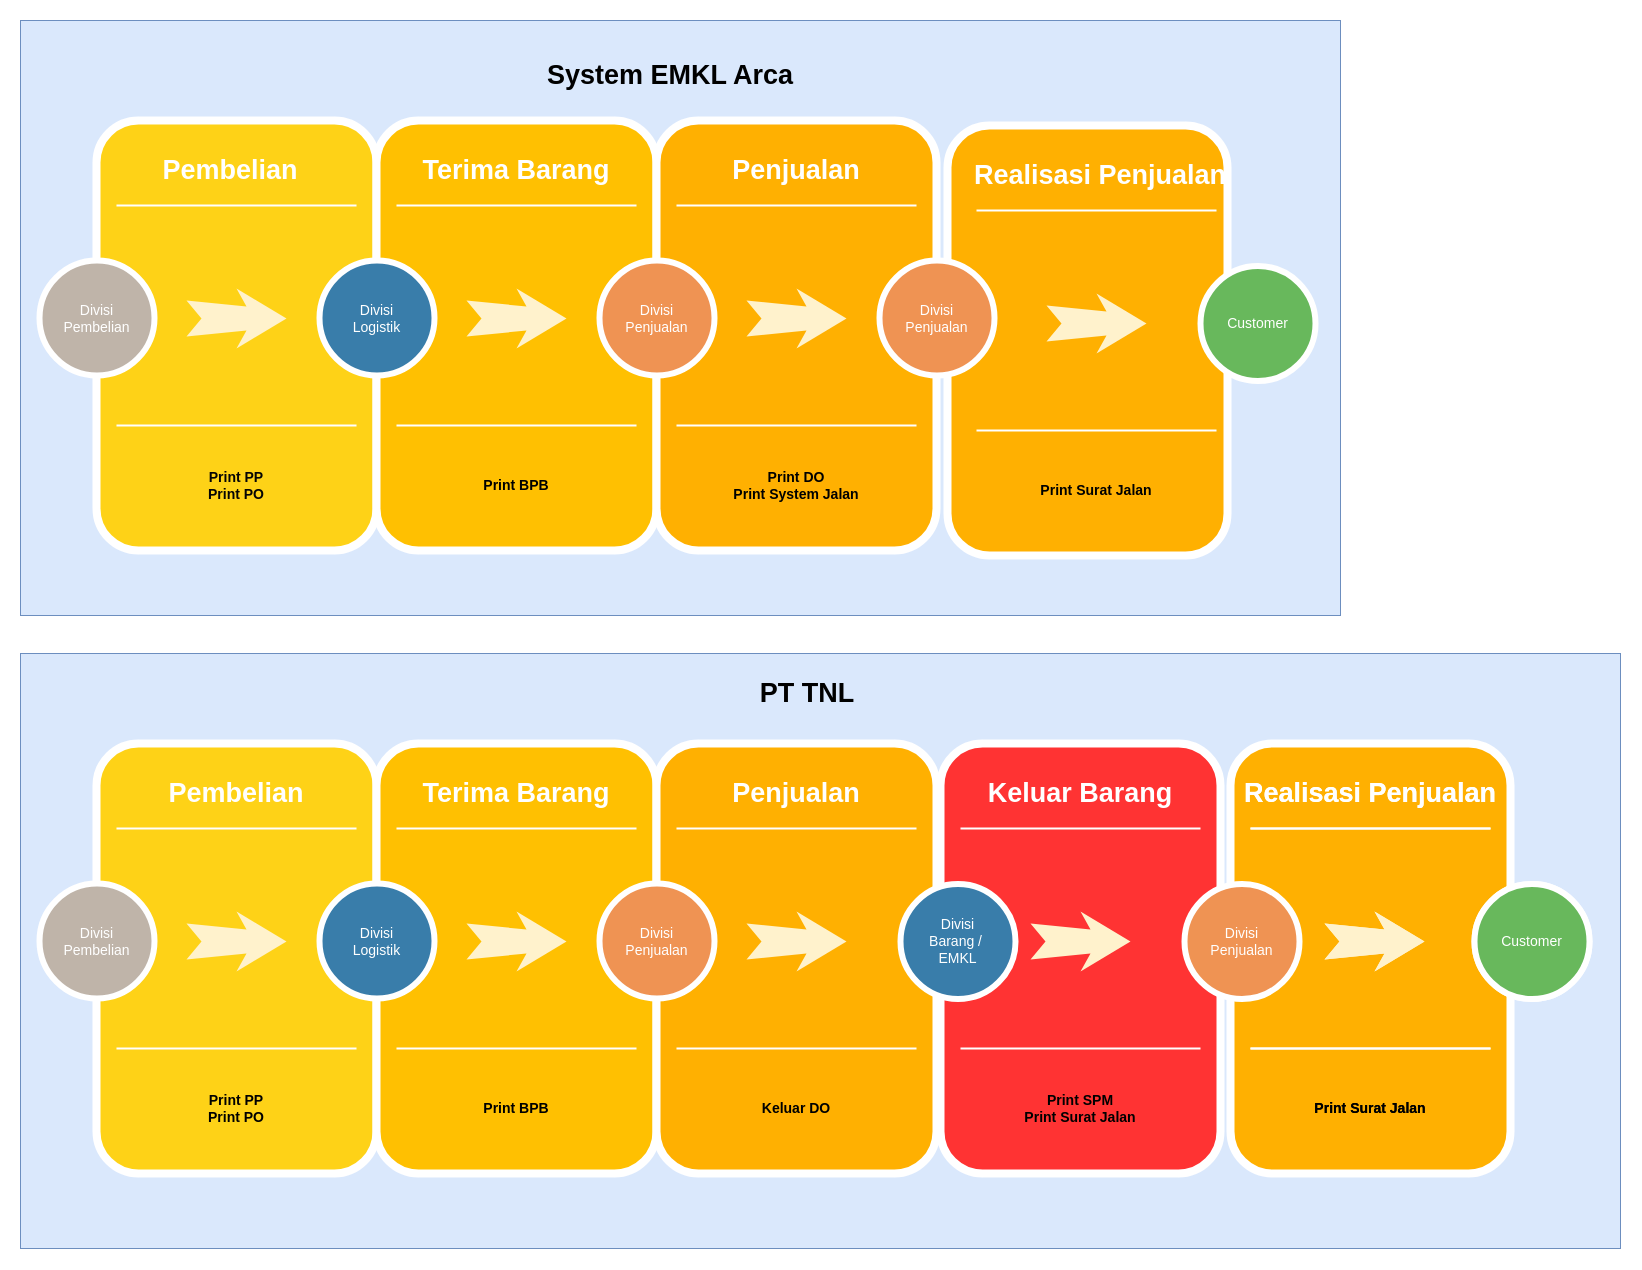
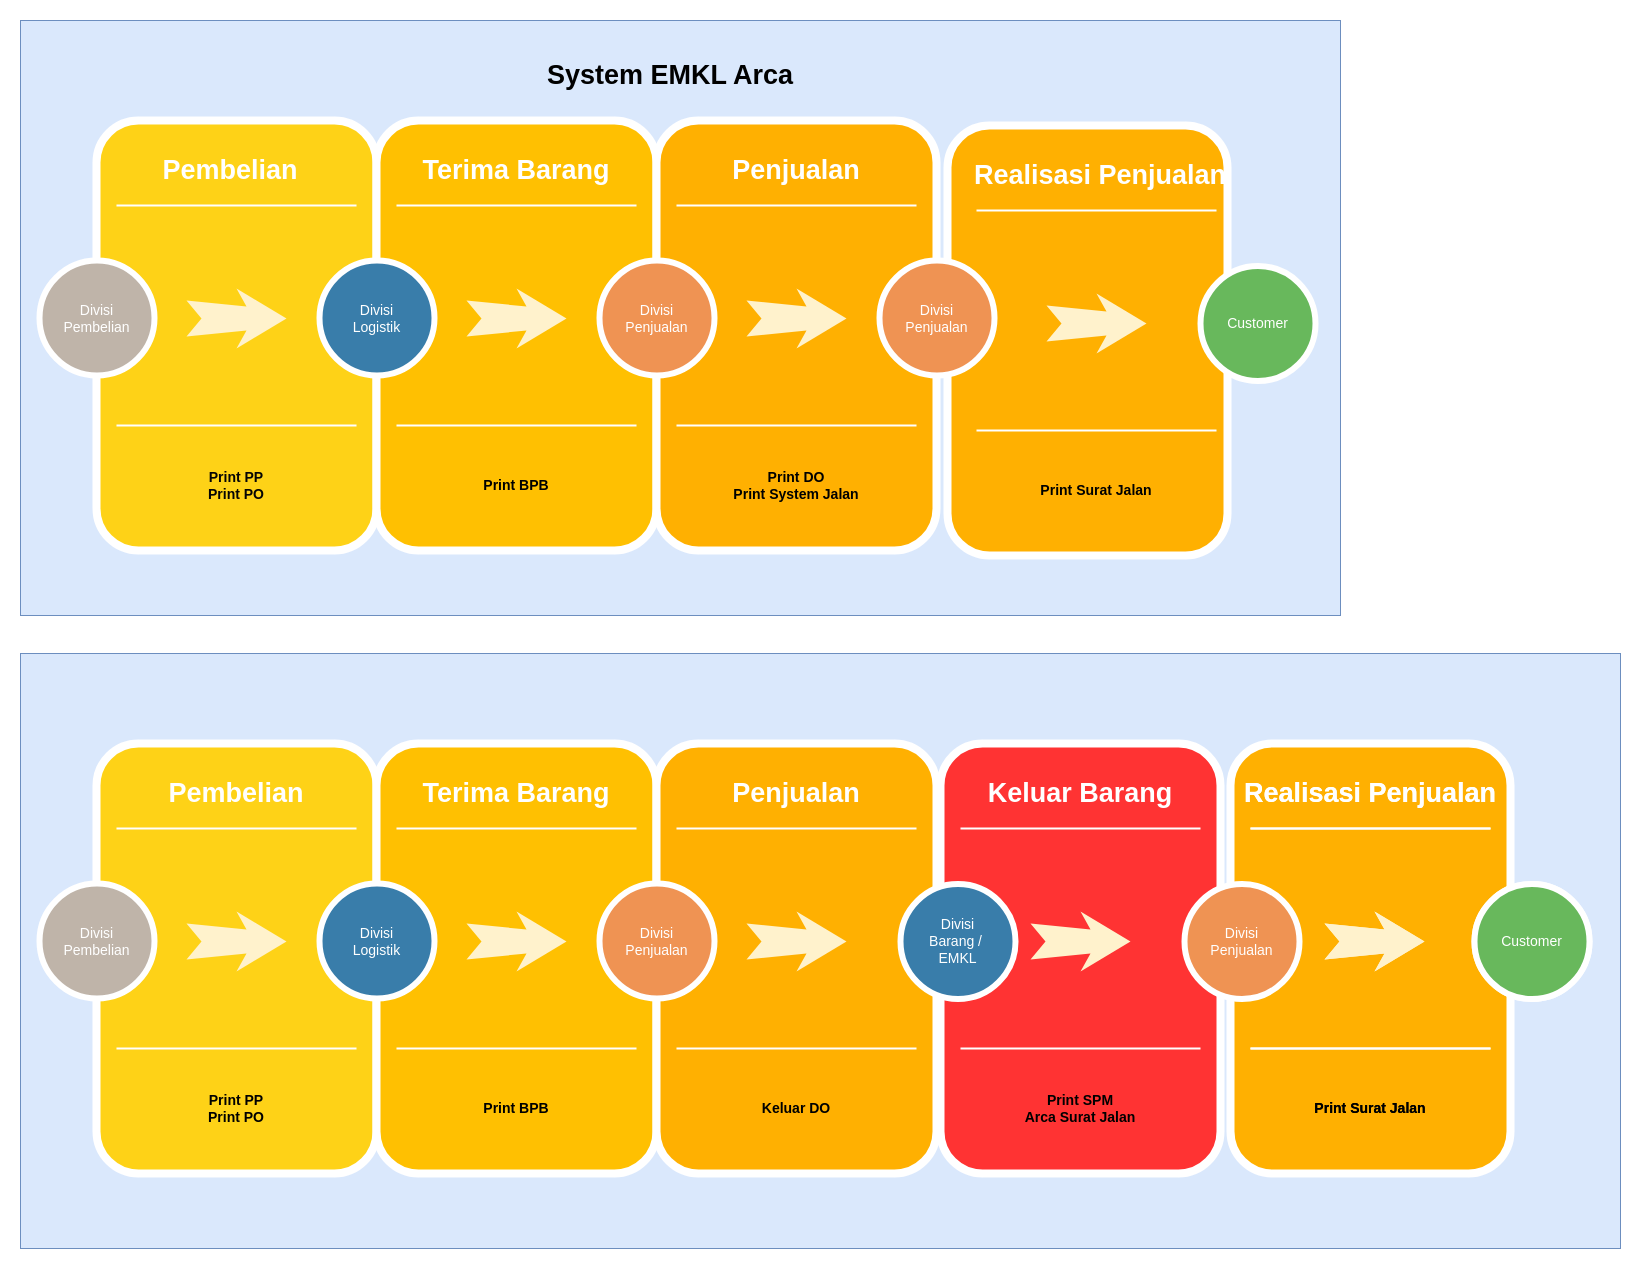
node "PT TNL": removed
node "Print SPM Print Surat Jalan": label "Print SPM Print Surat Jalan" -> "Print SPM Arca Surat Jalan"
